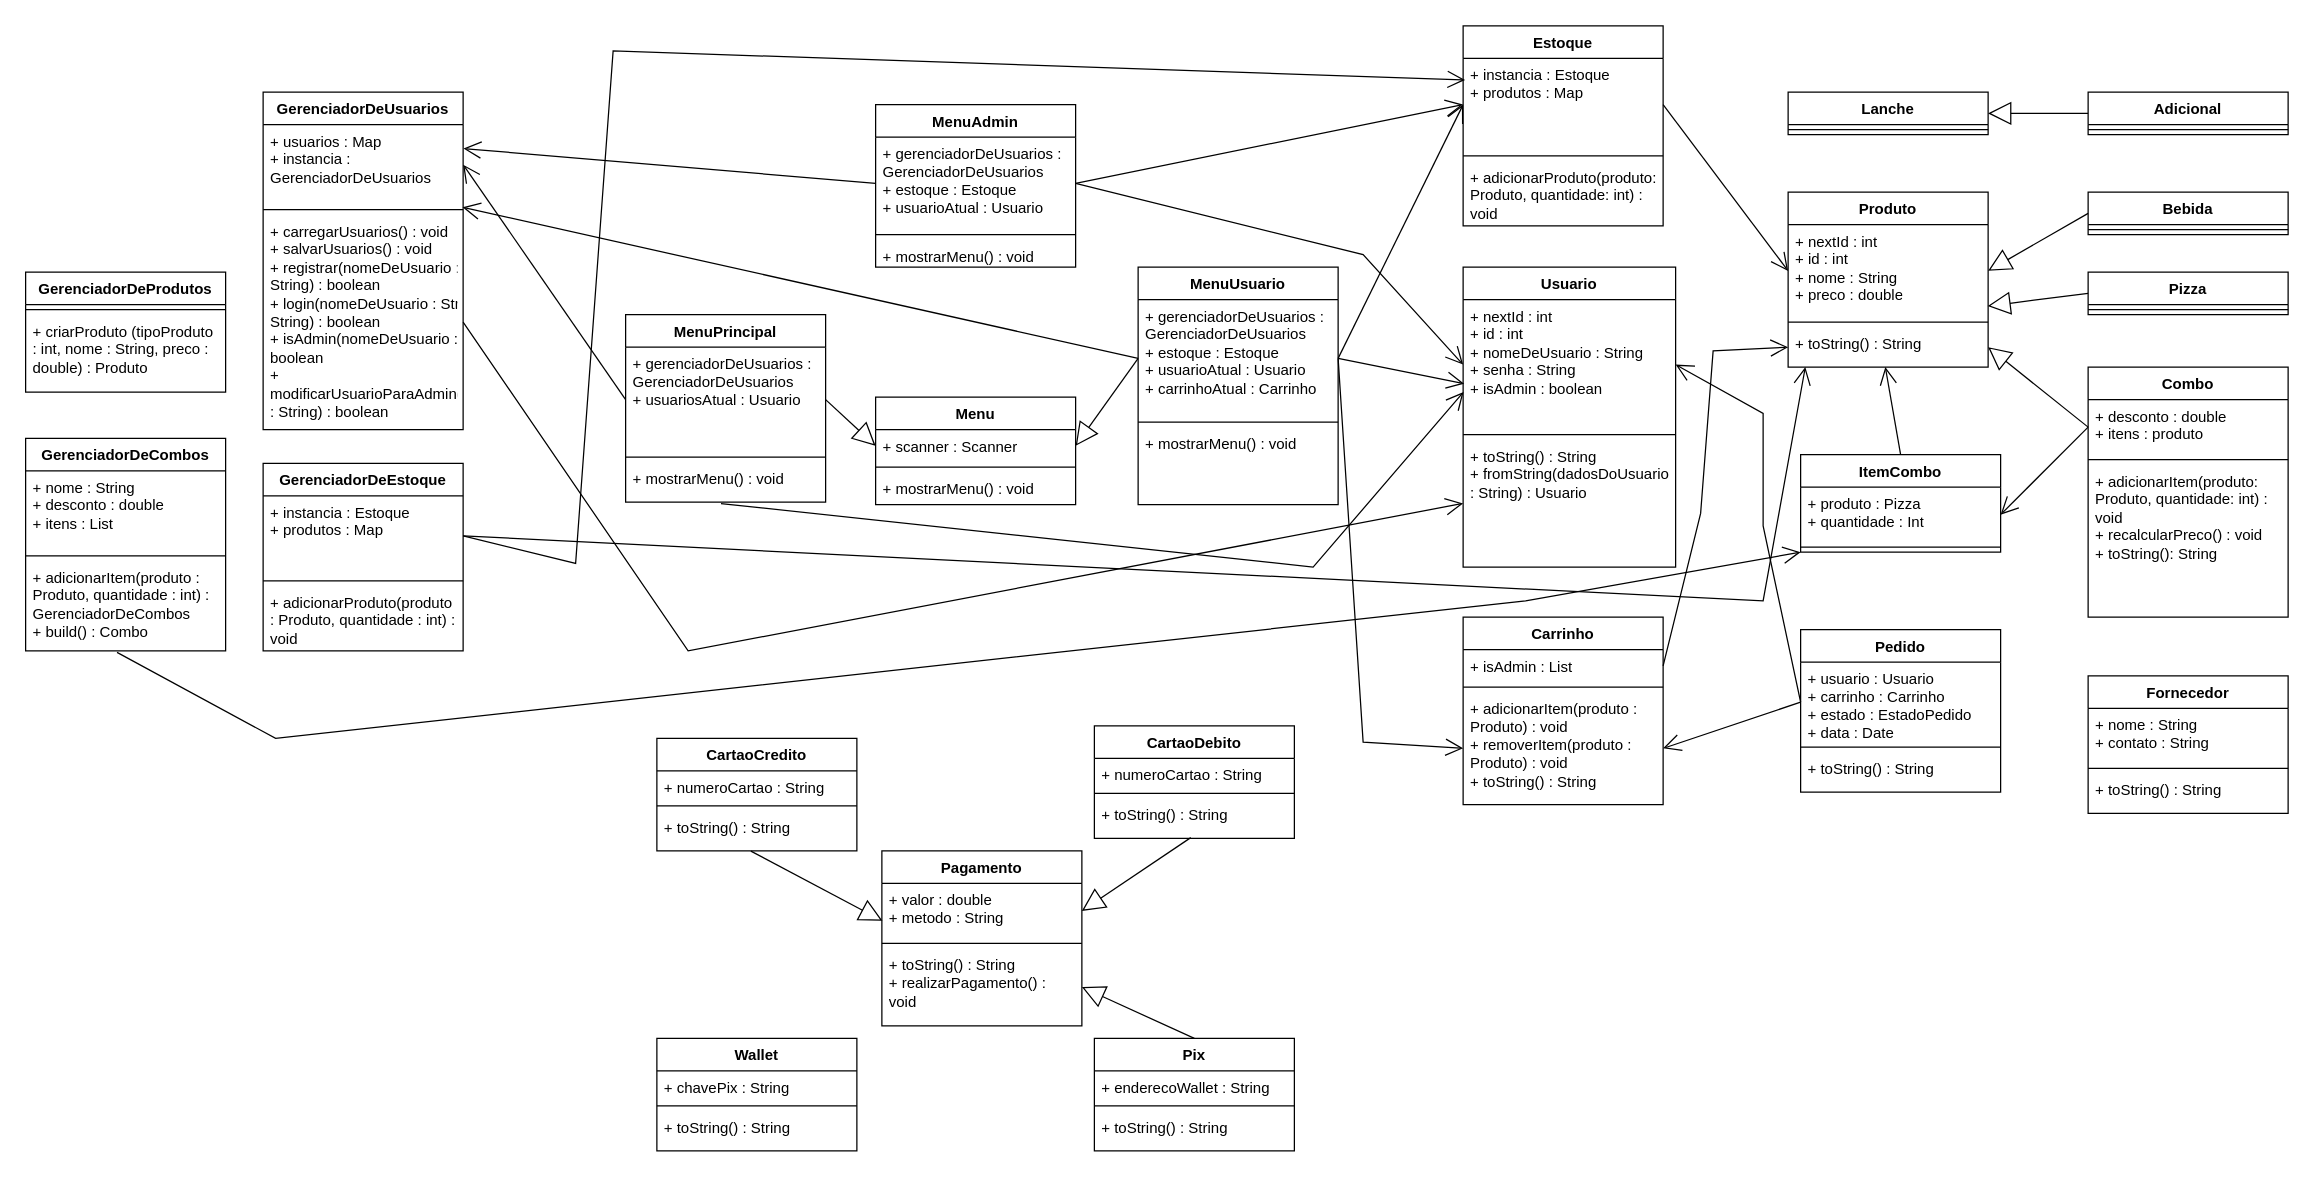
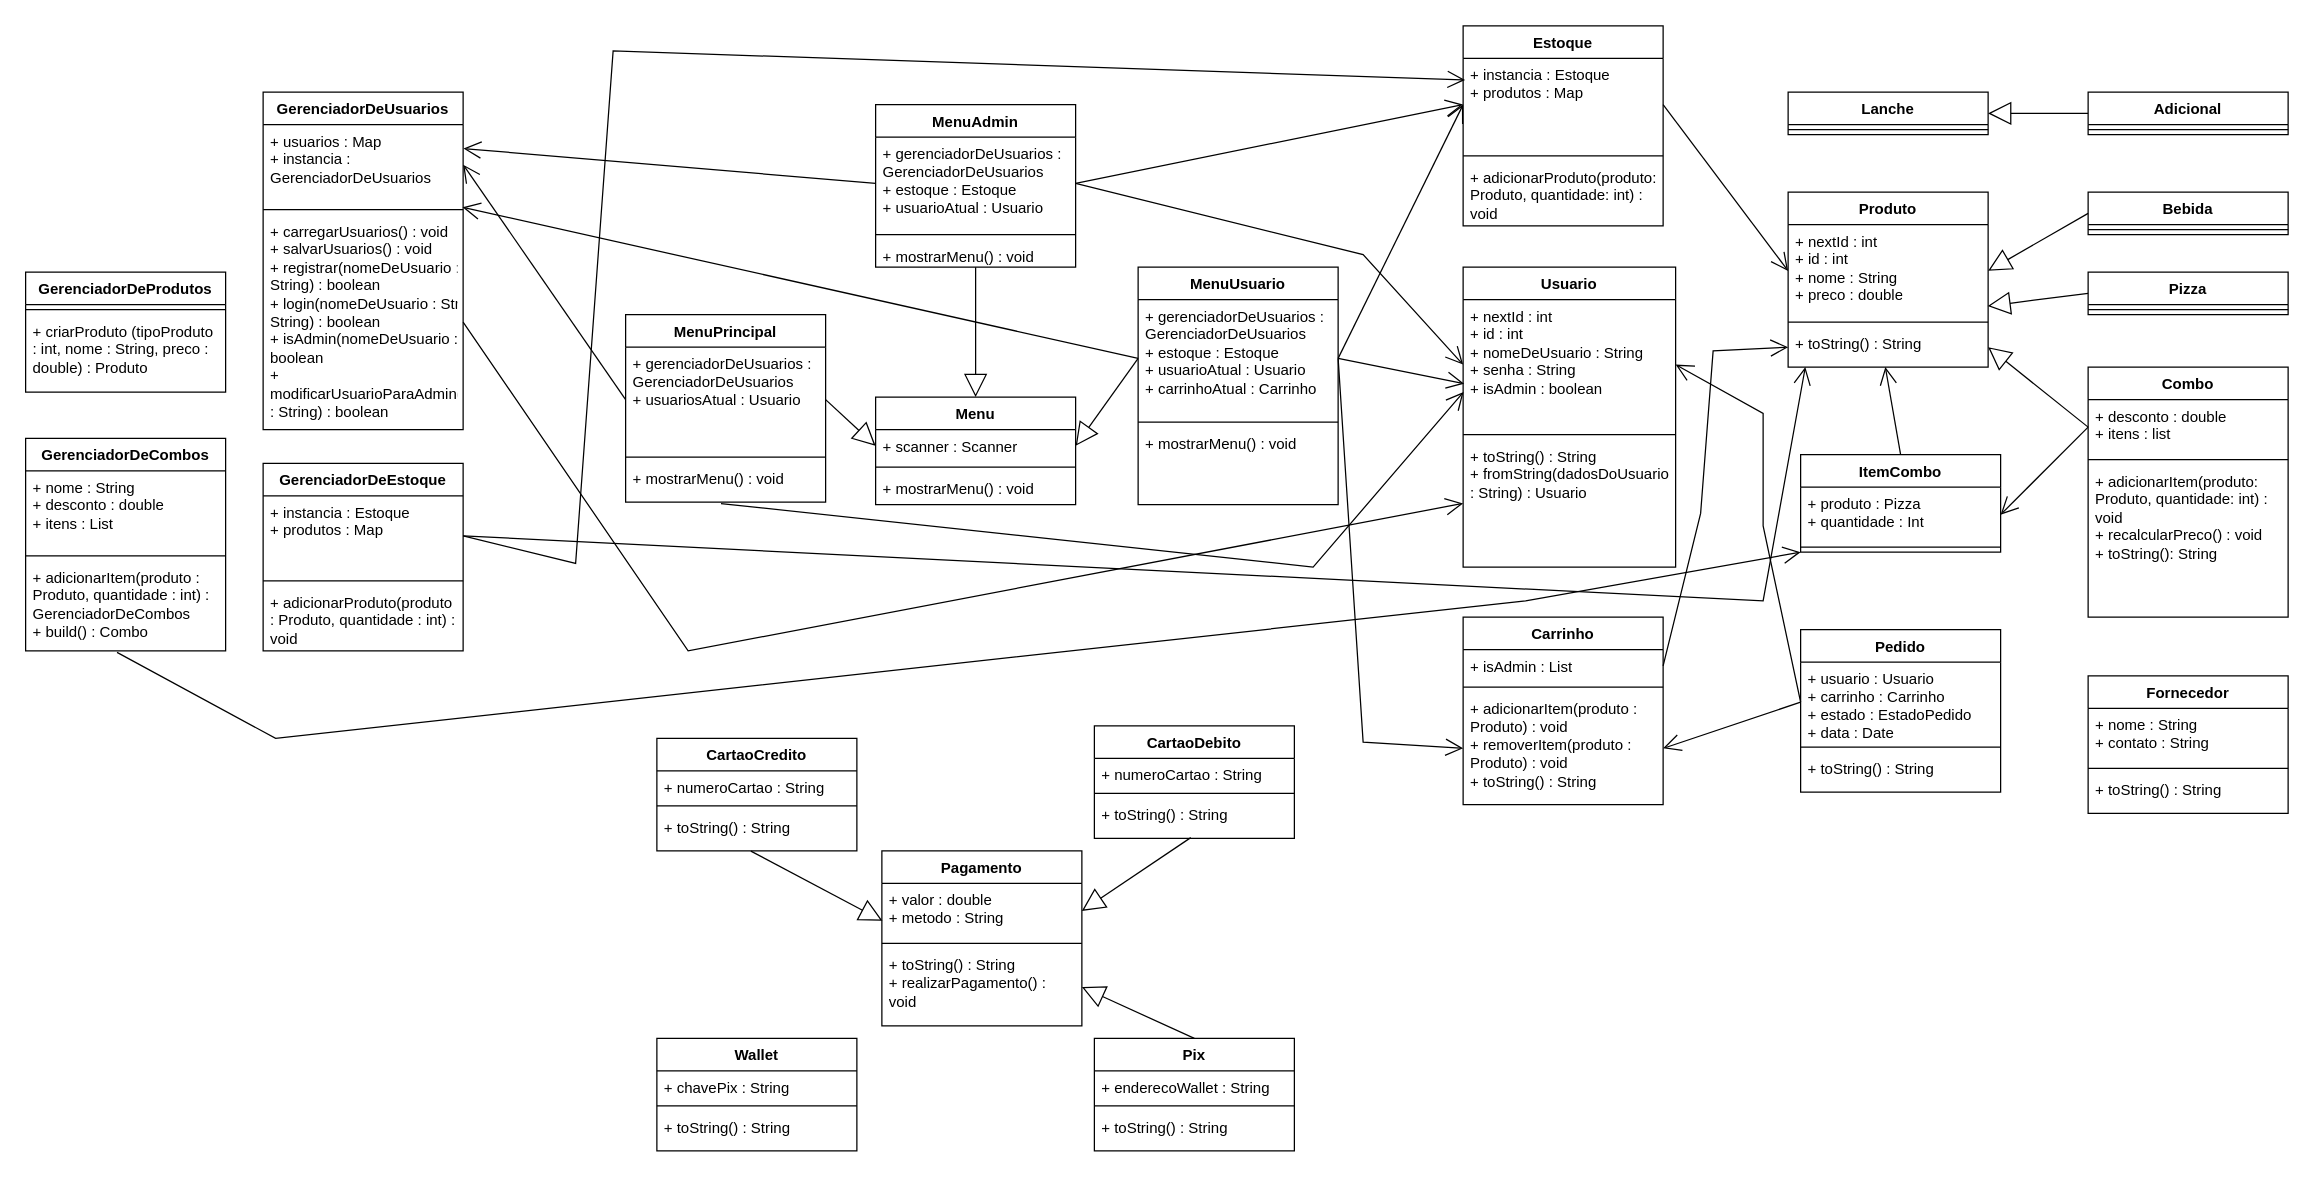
edge "MenuAdmin" -> "Menu": added
node "+ desconto : double + itens : produto": label "+ desconto : double + itens : produto" -> "+ desconto : double + itens : list"
